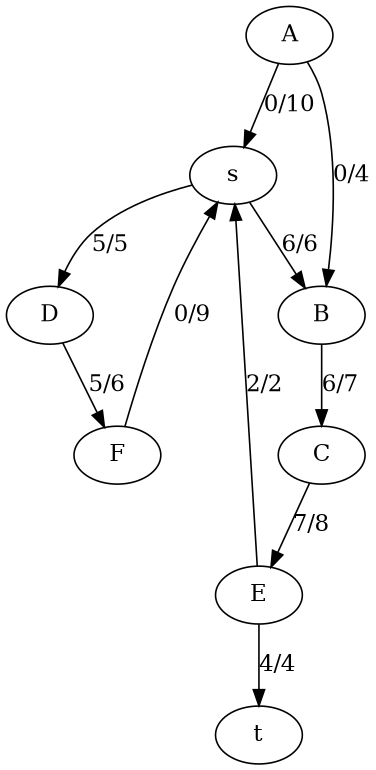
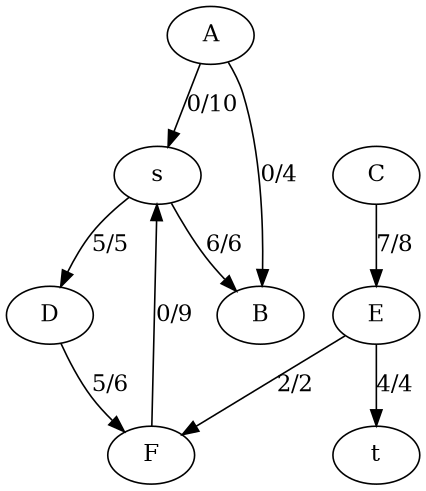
edge "B" -> "C": removed, label "6/7"
edge "E" -> "s": now "E" -> "F"
